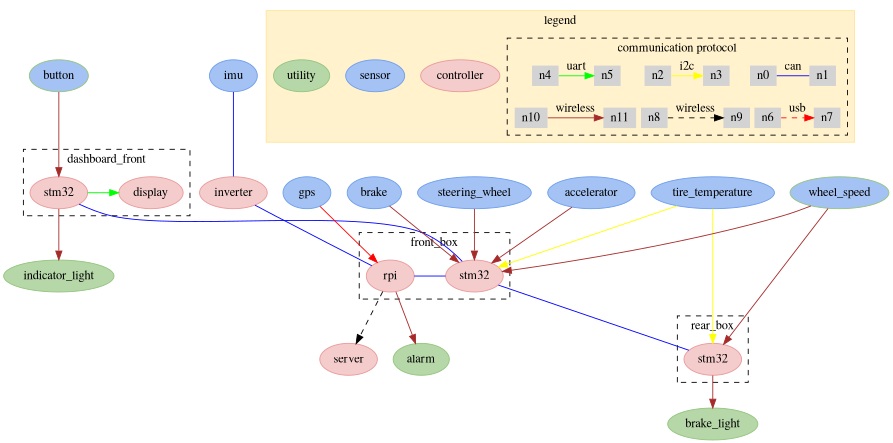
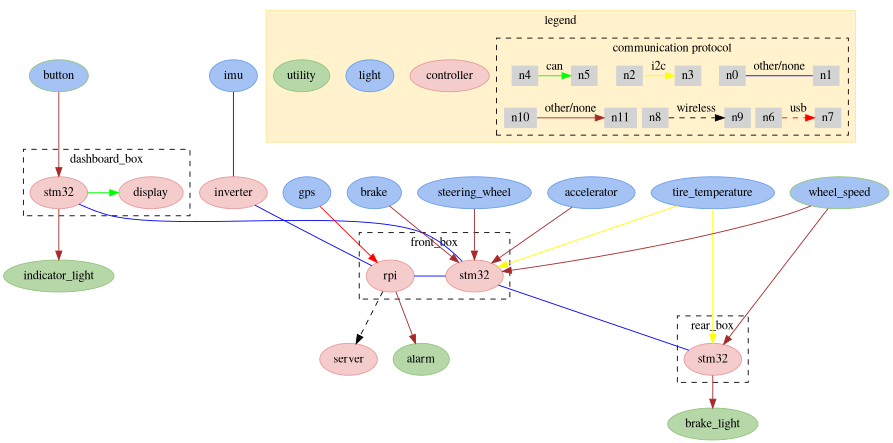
edge "n4" -> "n5": label "uart" -> "can"
edge "n0" -- "n1": label "can" -> "other/none"
node "sensor": label "sensor" -> "light"
edge "n10" -> "n11": label "wireless" -> "other/none"
cluster "dashboard_front": label "dashboard_front" -> "dashboard_box"
